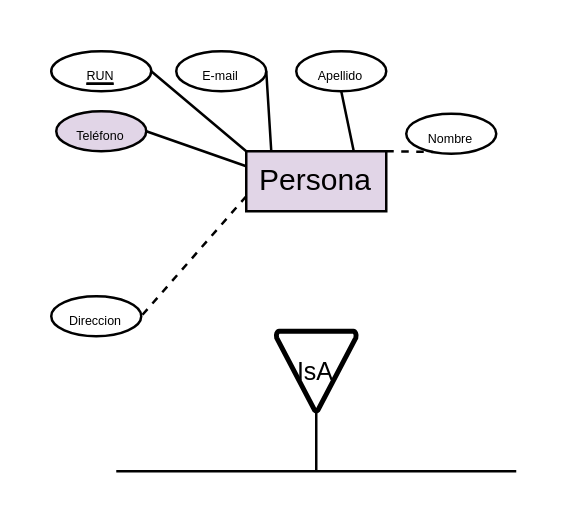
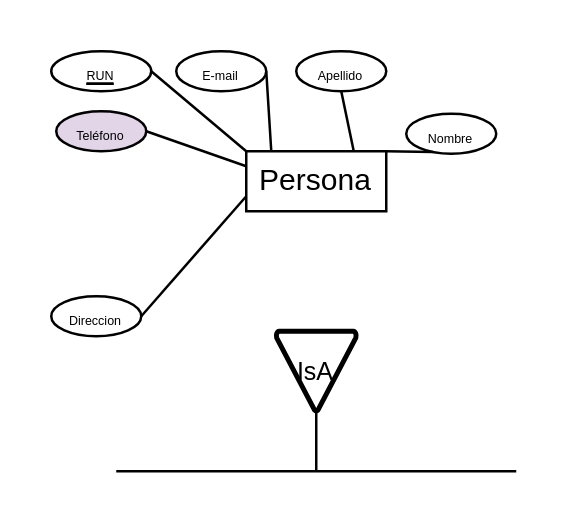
edge "Nombre" -- "Persona": style dashed -> solid
node "Persona": fillcolor #e1d5e7 -> #ffffff
edge "Persona" -- "Direccion": style dashed -> solid
